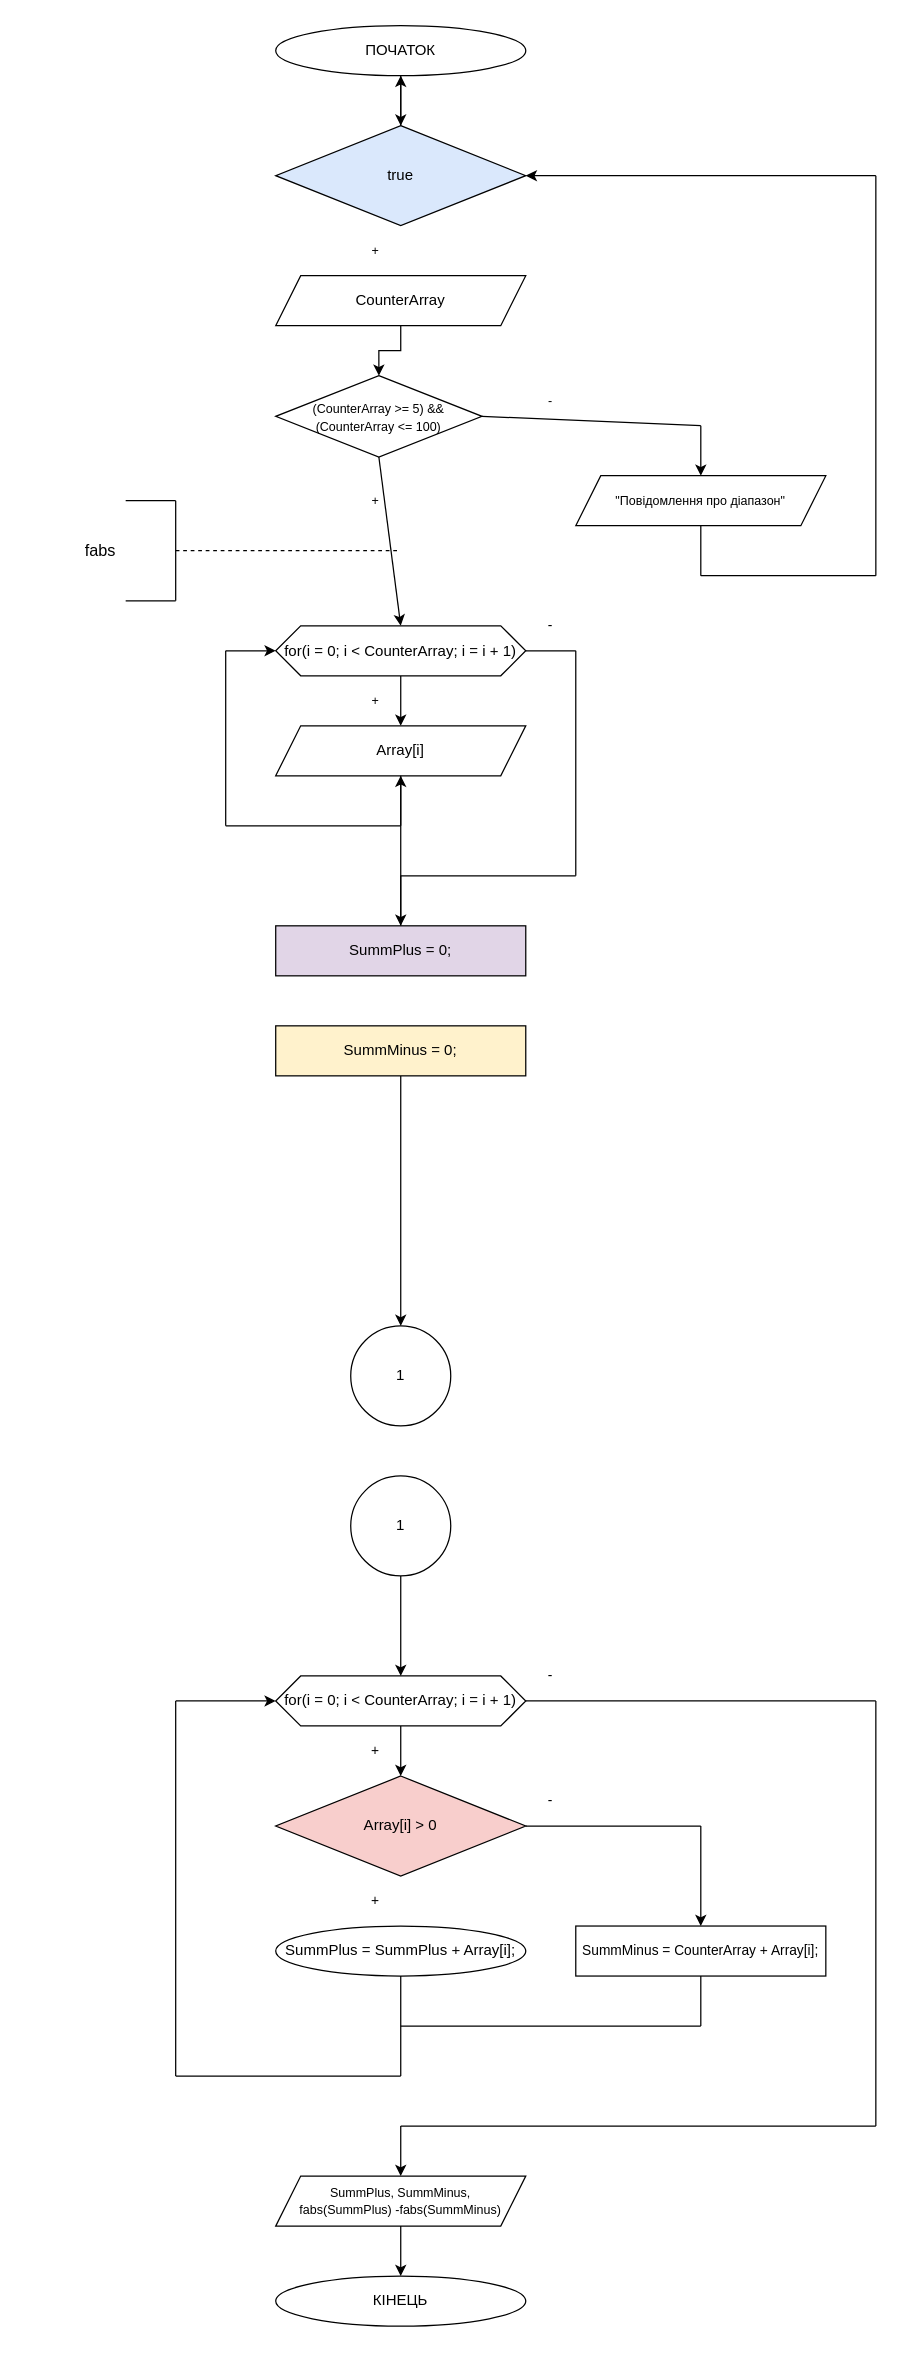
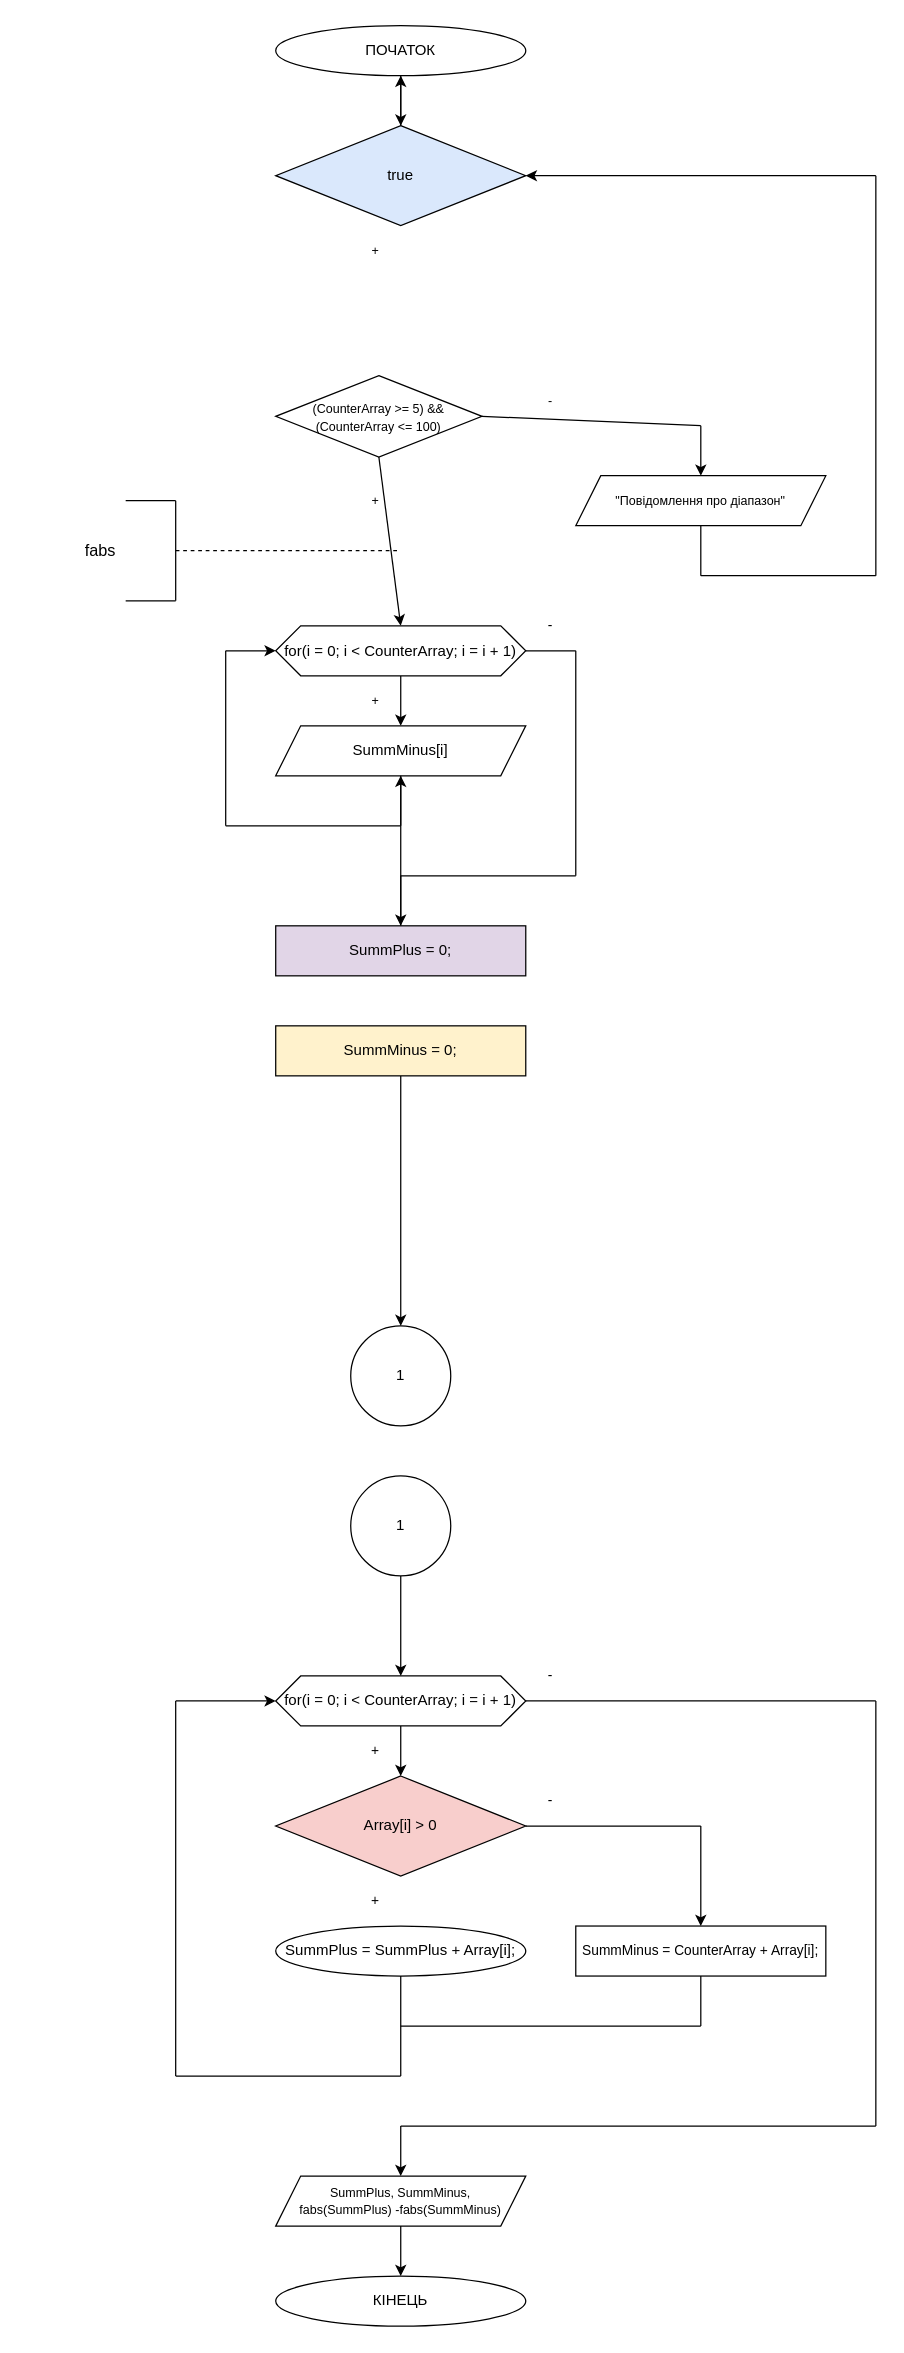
node "CounterArray": removed
edge "CounterArray" -> "(CounterArray >= 5) && (CounterArray <= 100)": removed
node "Array[i]": label "Array[i]" -> "SummMinus[i]"
